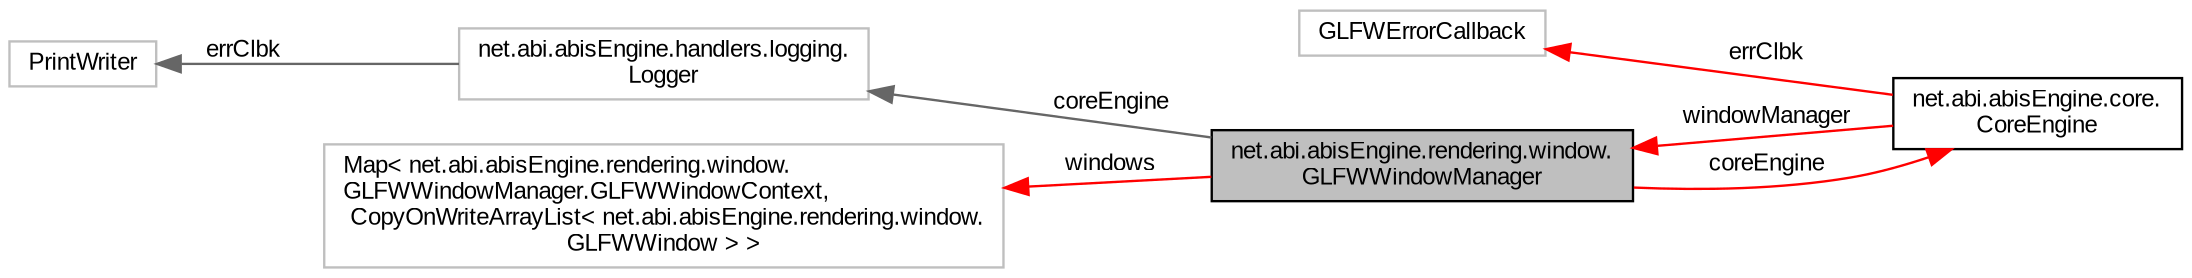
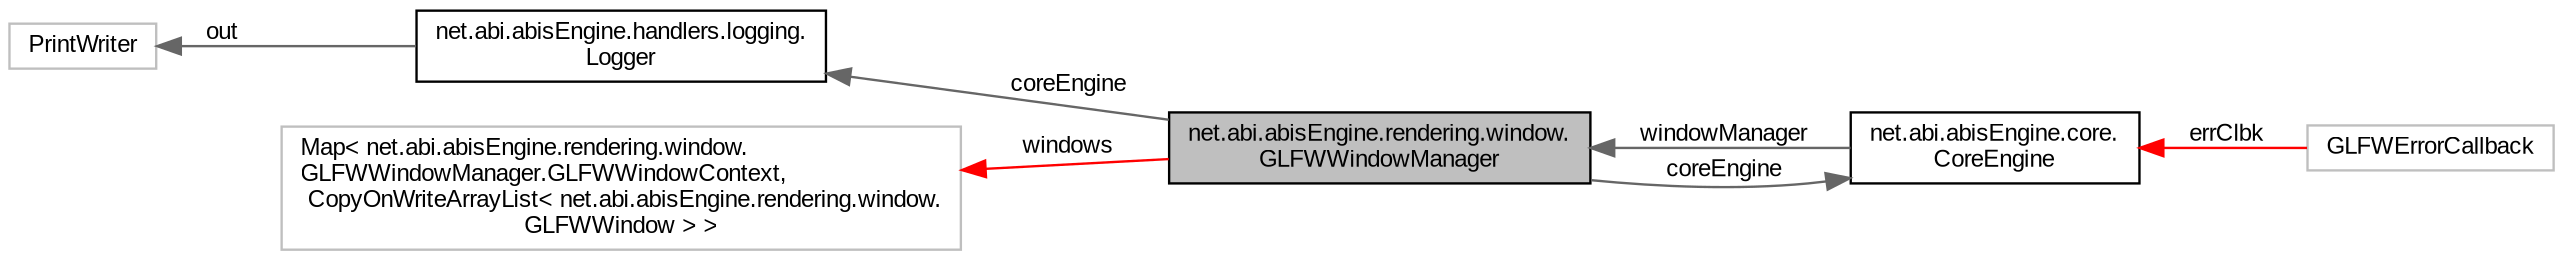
edge "net.abi.abisEngine.handlers.logging. Logger" -> "PrintWriter": label " errClbk" -> " out"
node "net.abi.abisEngine.handlers.logging. Logger": color grey75 -> black
edge "net.abi.abisEngine.core. CoreEngine" -> "GLFWErrorCallback": reversed
edge "net.abi.abisEngine.core. CoreEngine" -> "net.abi.abisEngine.rendering.window. GLFWWindowManager": color red -> gray40
edge "net.abi.abisEngine.rendering.window. GLFWWindowManager" -> "net.abi.abisEngine.core. CoreEngine": color red -> gray40
